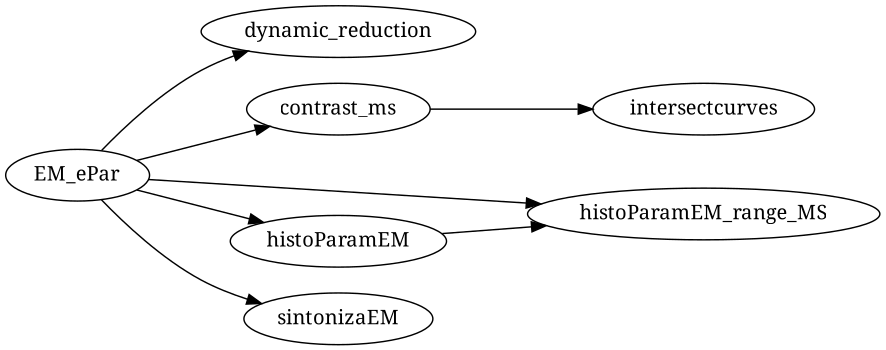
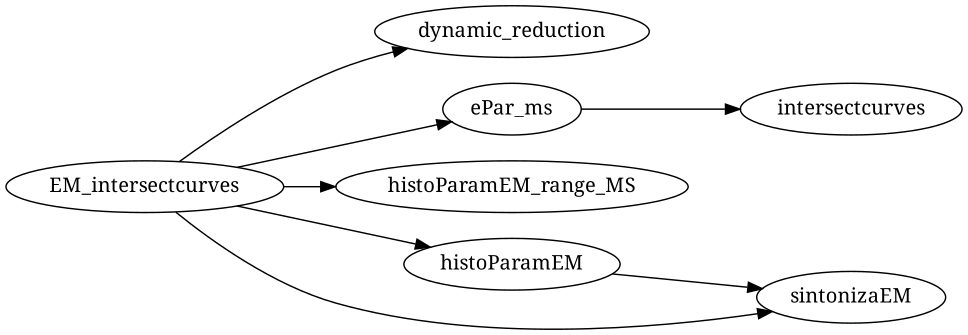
node "contrast_ms": label "contrast_ms" -> "ePar_ms"
node "EM_ePar": label "EM_ePar" -> "EM_intersectcurves"
edge "histoParamEM" -> "histoParamEM_range_MS": now "histoParamEM" -> "sintonizaEM"
